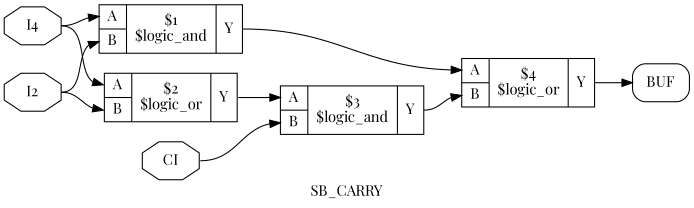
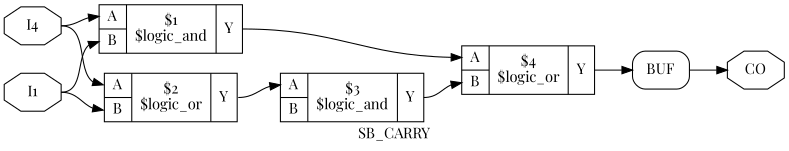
node "CO": added
node "I2": label "I2" -> "I1"
node "CI": removed
